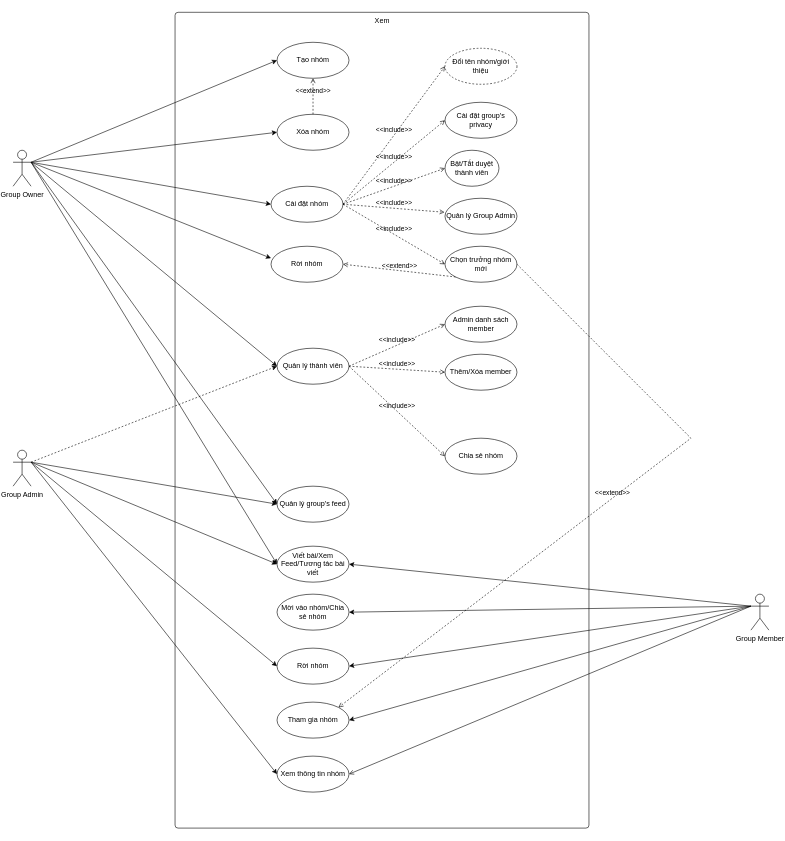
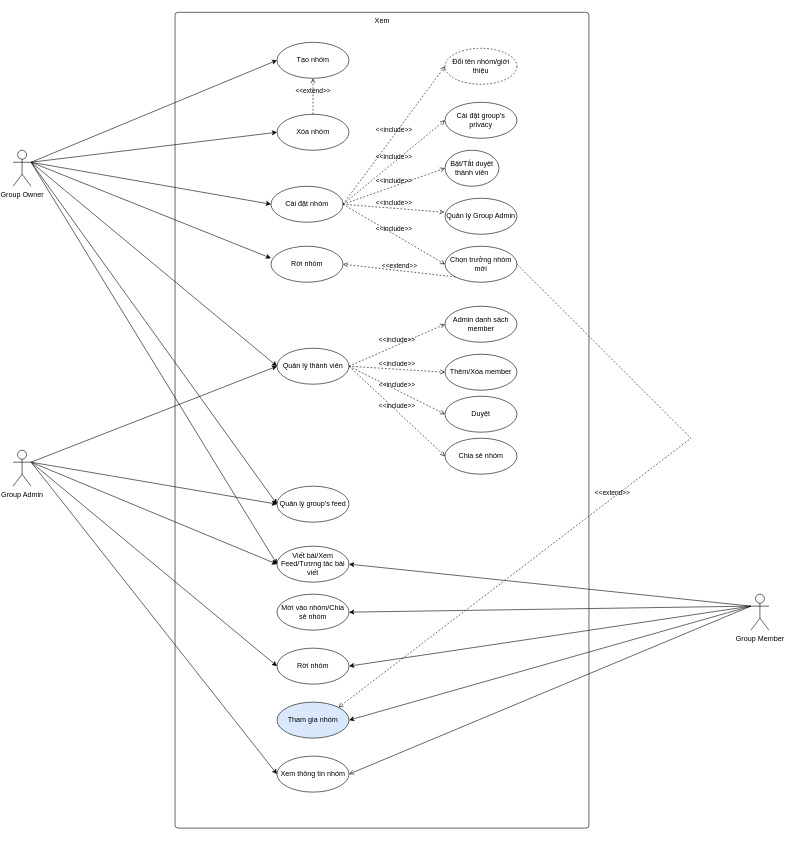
edge "Quản lý thành viên" -> "Duyệt": added, label "<<include>>"
node "Duyệt": added
edge "Group Admin" -> "Quản lý thành viên": style dashed -> solid
node "Tham gia nhóm": fillcolor #ffffff -> #dae8fc
